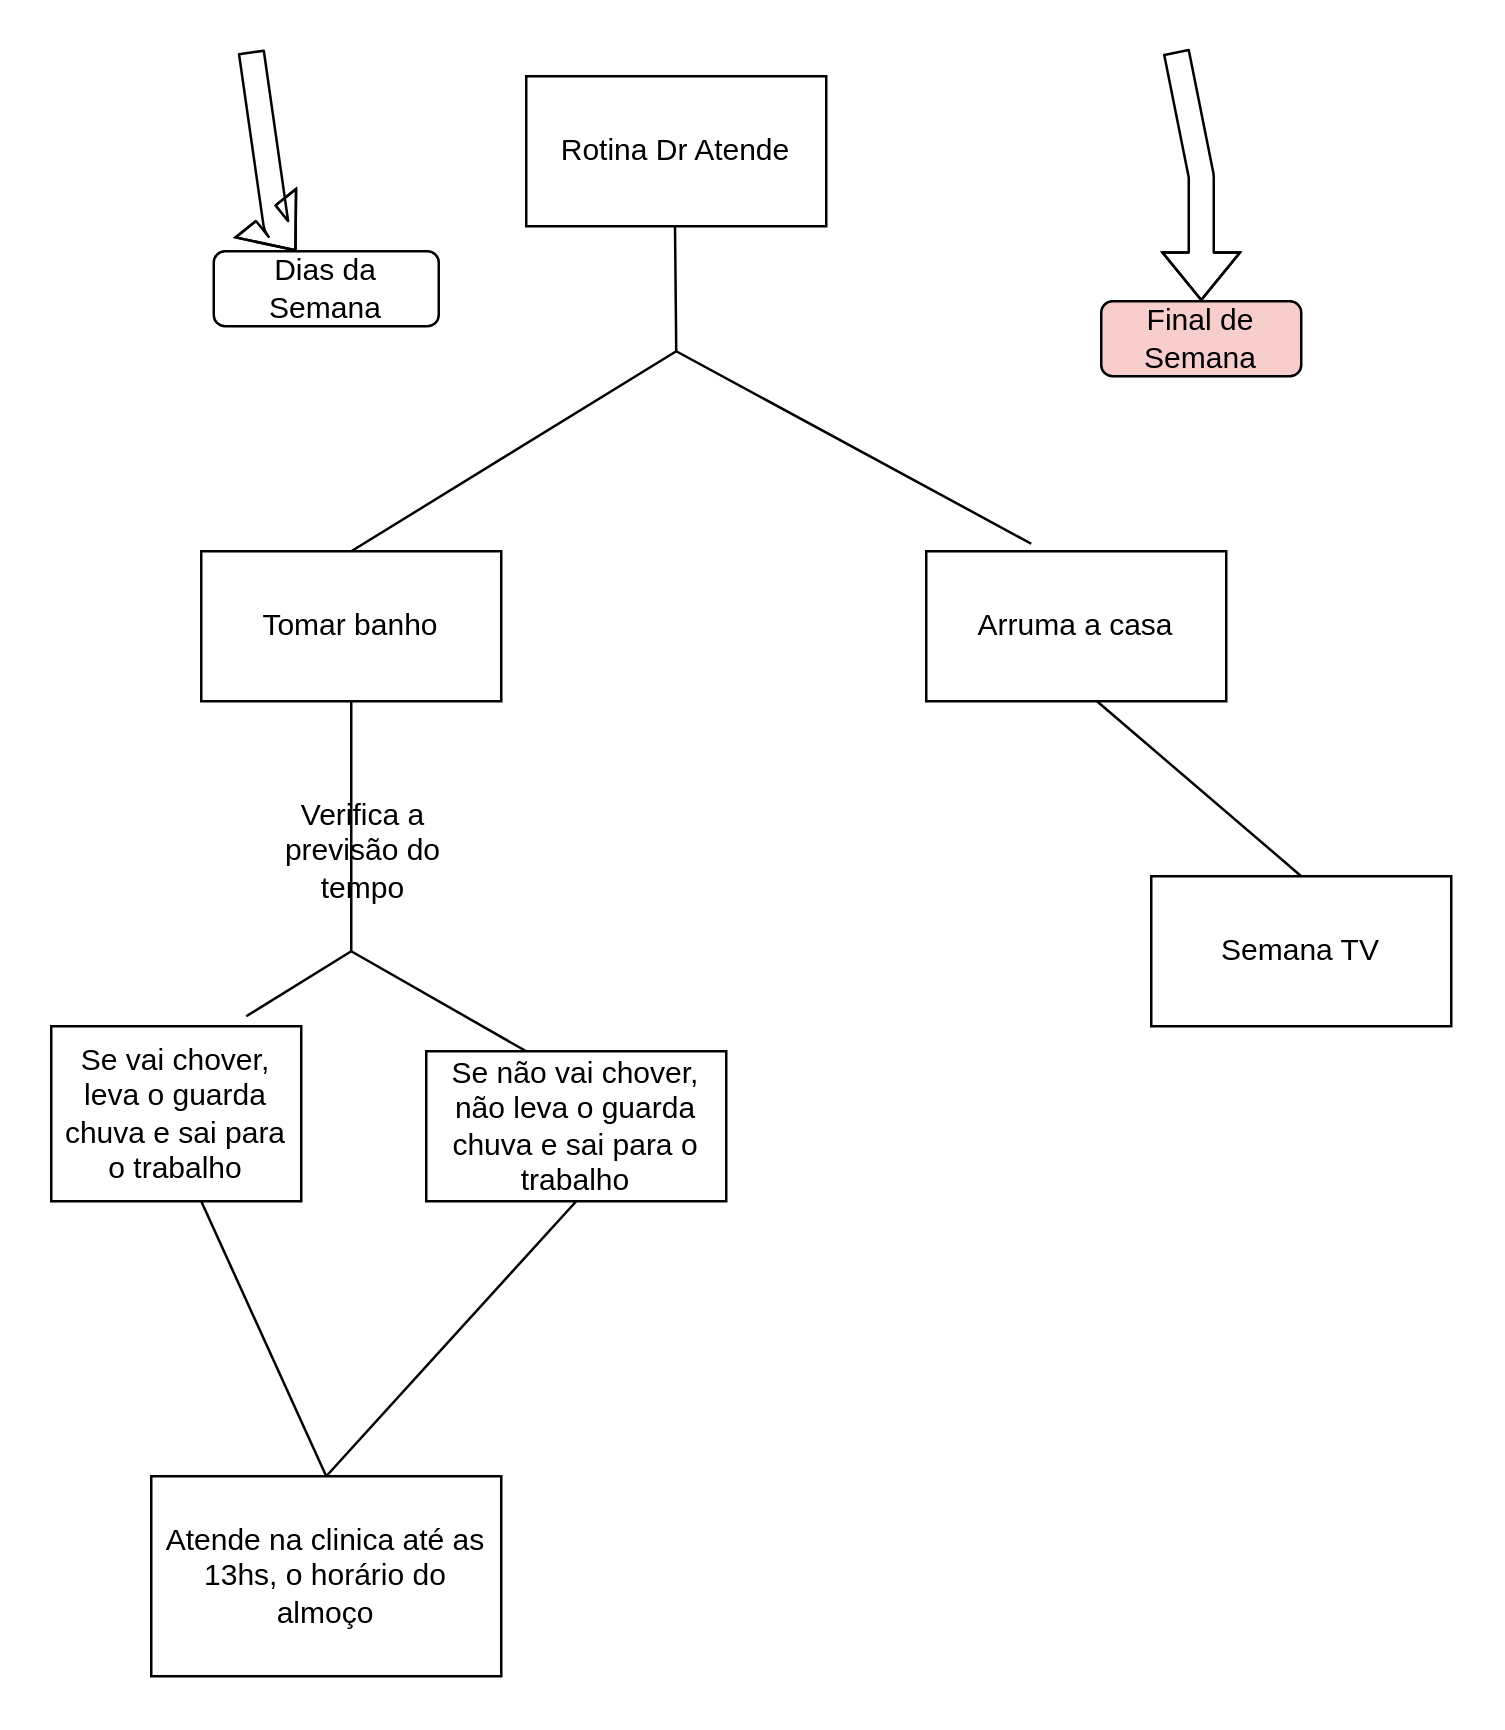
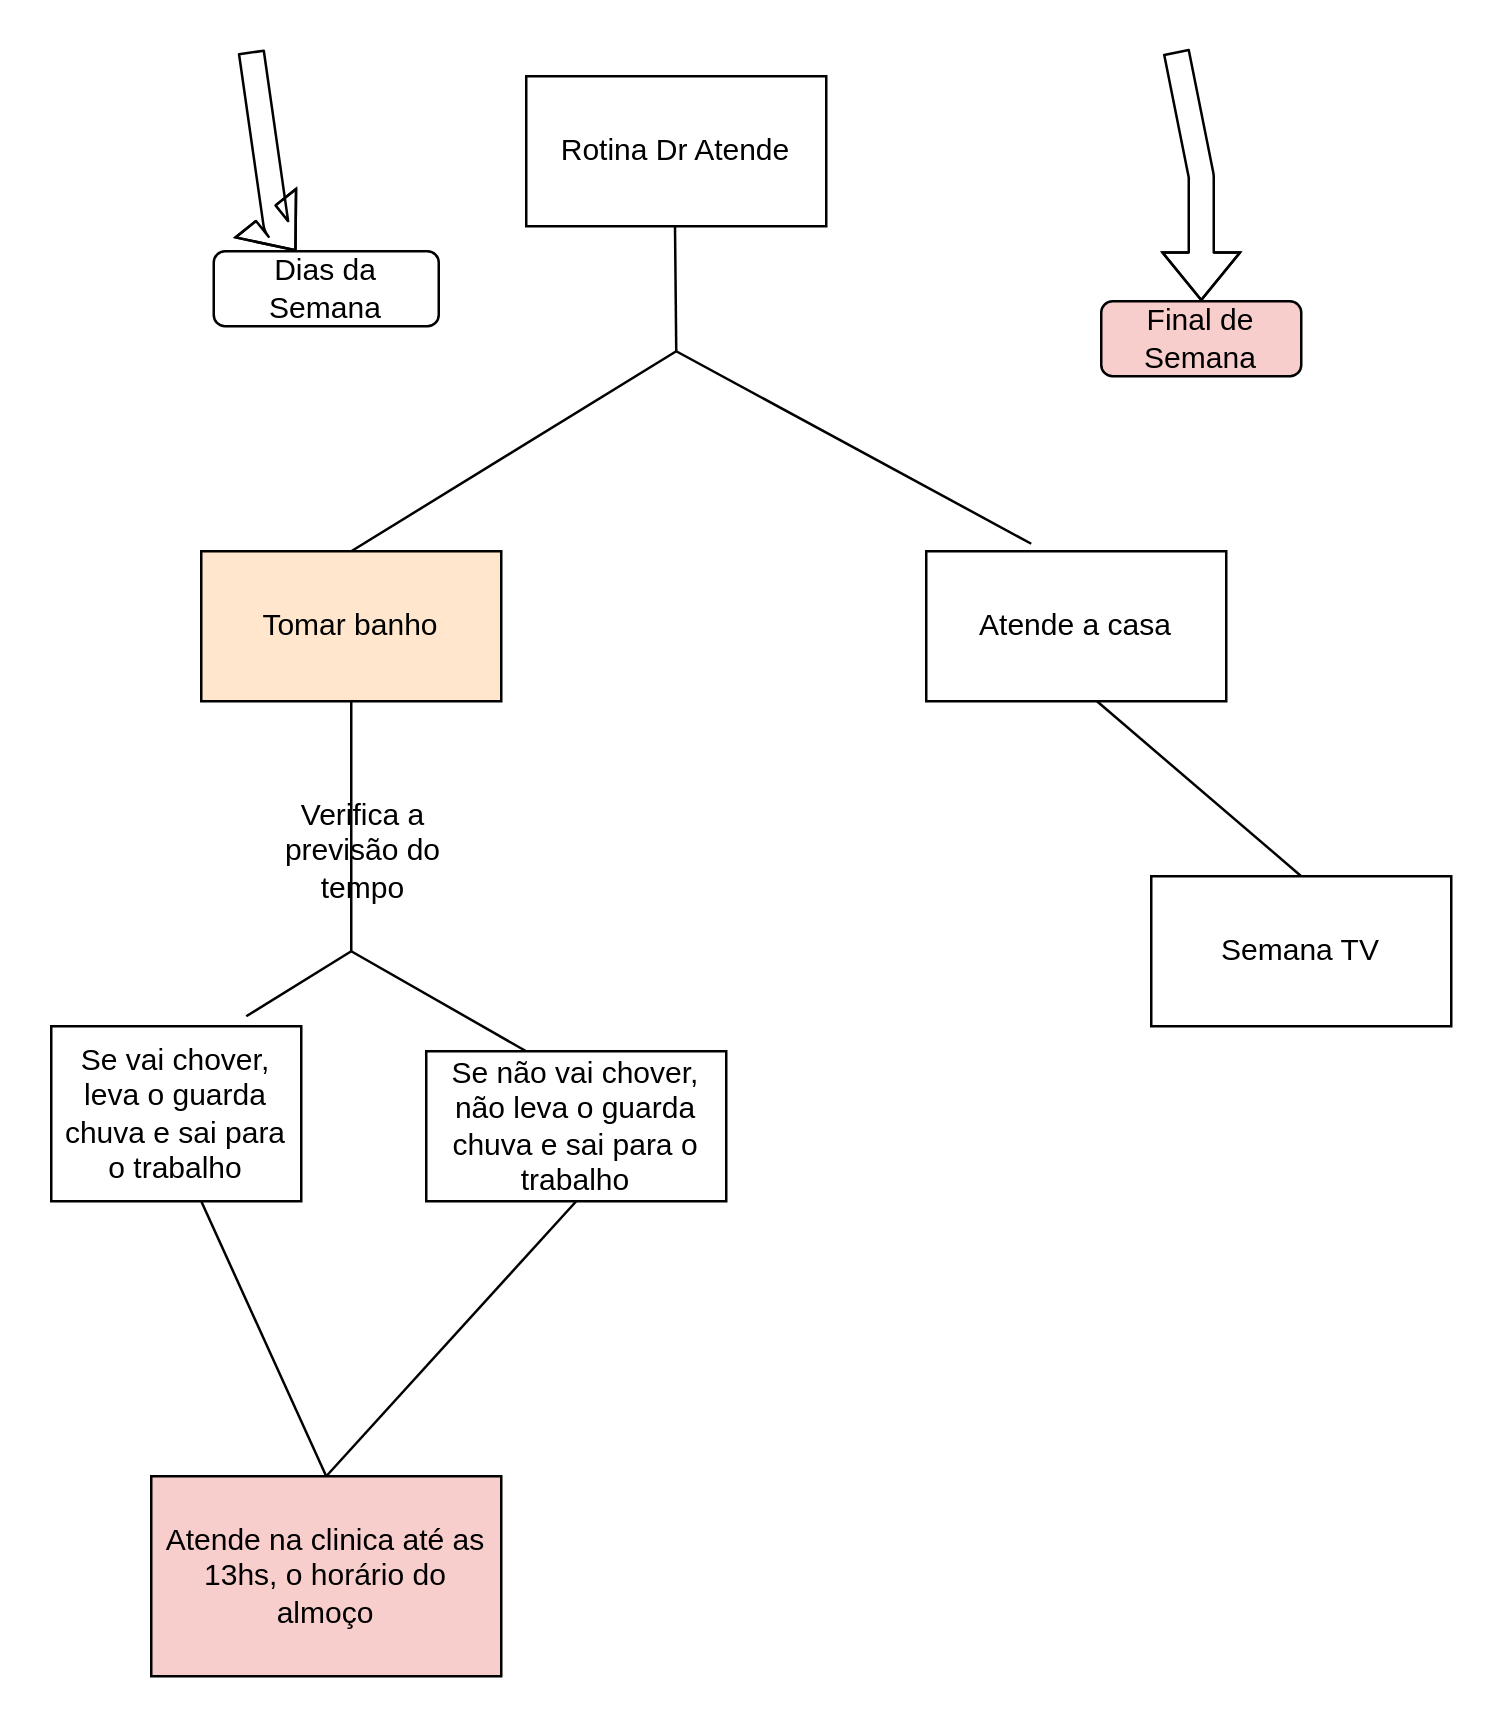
node "Tomar banho": fillcolor #ffffff -> #ffe6cc
node "Arruma a casa": label "Arruma a casa" -> "Atende a casa"
node "Atende na clinica até as 13hs, o horário do almoço": fillcolor #ffffff -> #f8cecc
